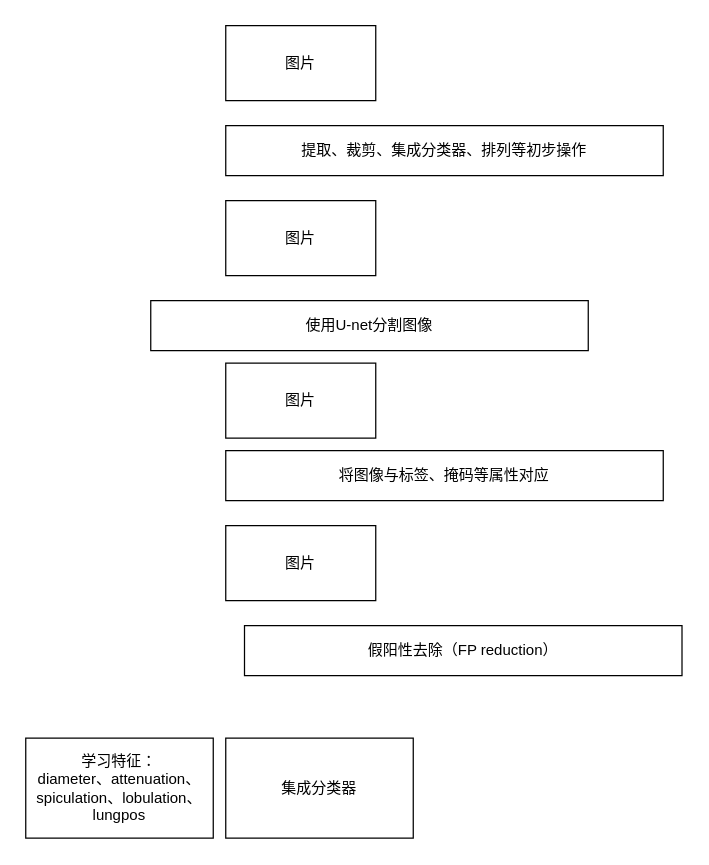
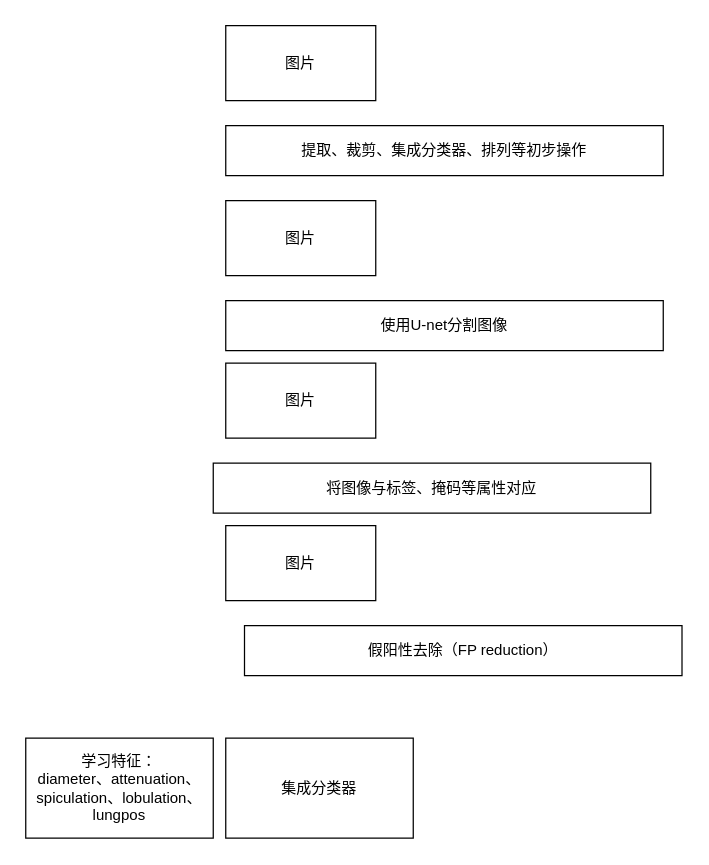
node "使用U-net分割图像": moved (369, 326) -> (444, 326)
node "将图像与标签、掩码等属性对应": moved (444, 476) -> (432, 488)
